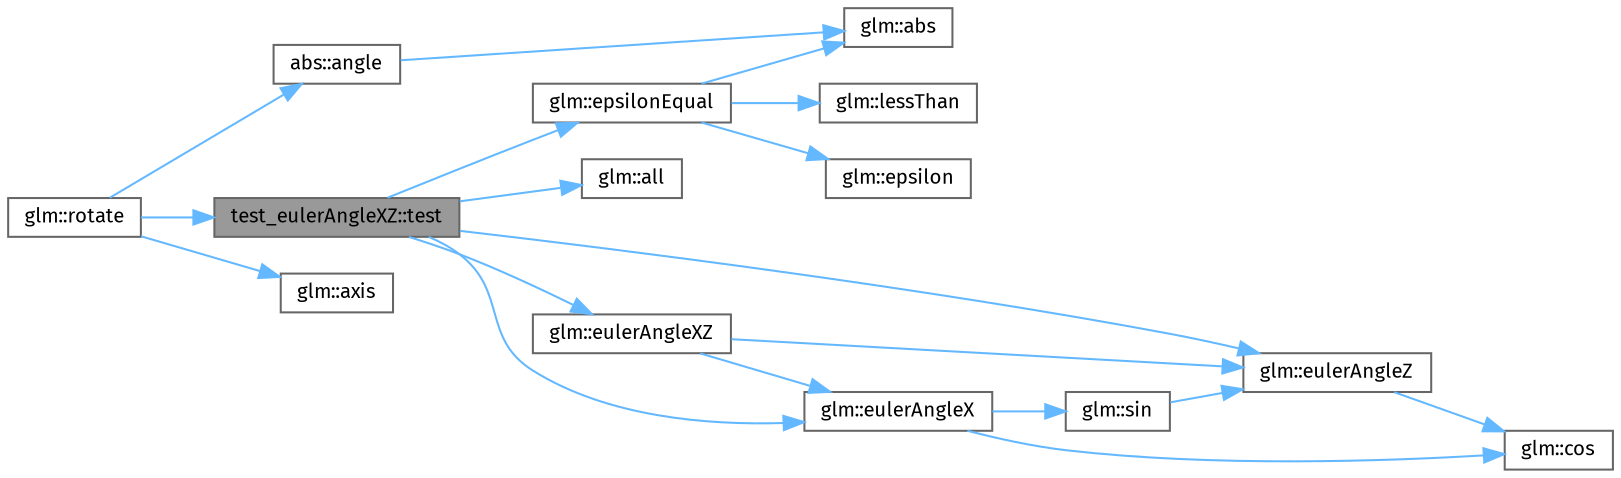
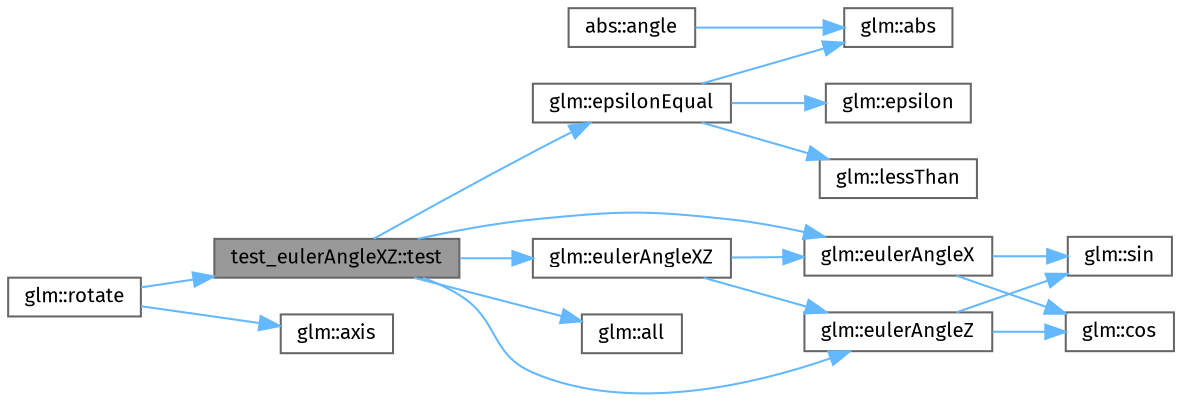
edge "glm::rotate" -> "abs::angle": removed
edge "glm::sin" -> "glm::eulerAngleZ": reversed
